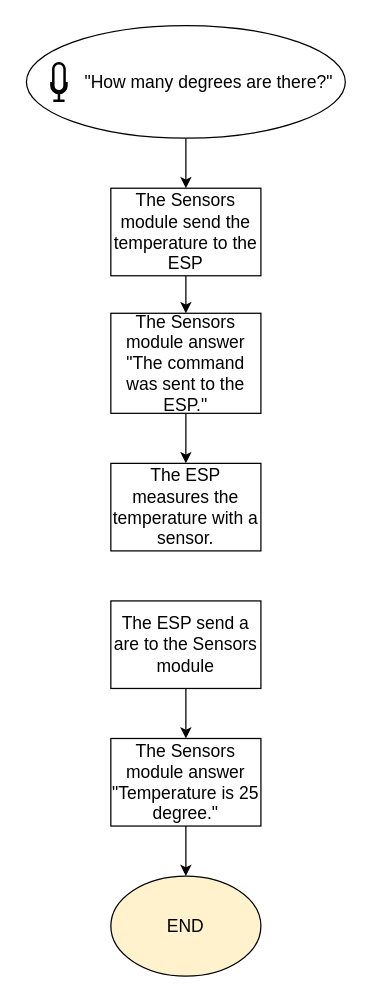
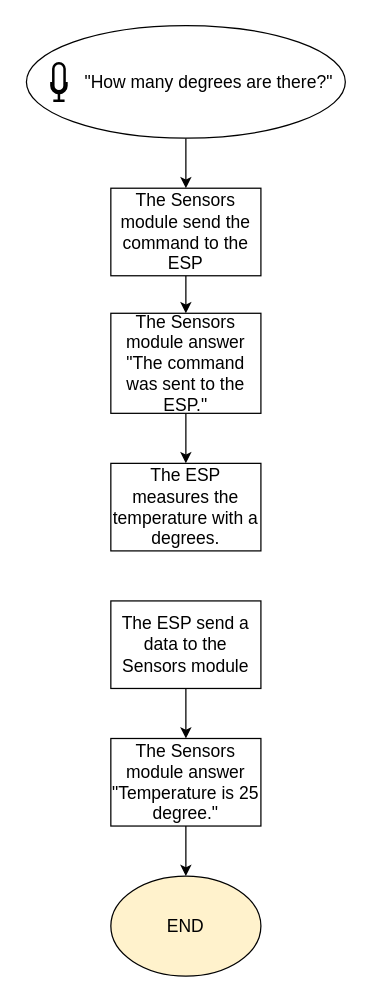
node "The Sensors module send the temperature to the ESP": label "The Sensors module send the temperature to the ESP" -> "The Sensors module send the command to the ESP"
node "The ESP measures the temperature with a sensor.": label "The ESP measures the temperature with a sensor." -> "The ESP measures the temperature with a degrees."
node "The ESP send a are to the Sensors module": label "The ESP send a are to the Sensors module" -> "The ESP send a data to the Sensors module"
